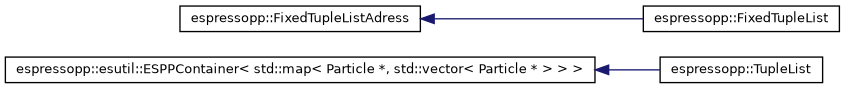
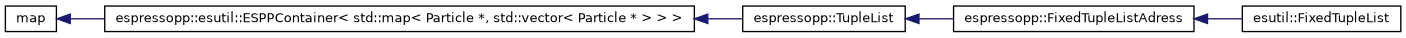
node "map": added
node "espressopp::FixedTupleList": label "espressopp::FixedTupleList" -> "esutil::FixedTupleList"
edge "espressopp::FixedTupleListAdress" -> "espressopp::TupleList": added
